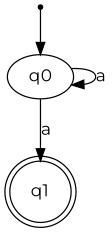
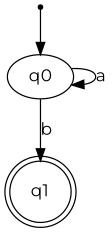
edge "q0" -> "q1": label "a" -> "b"
